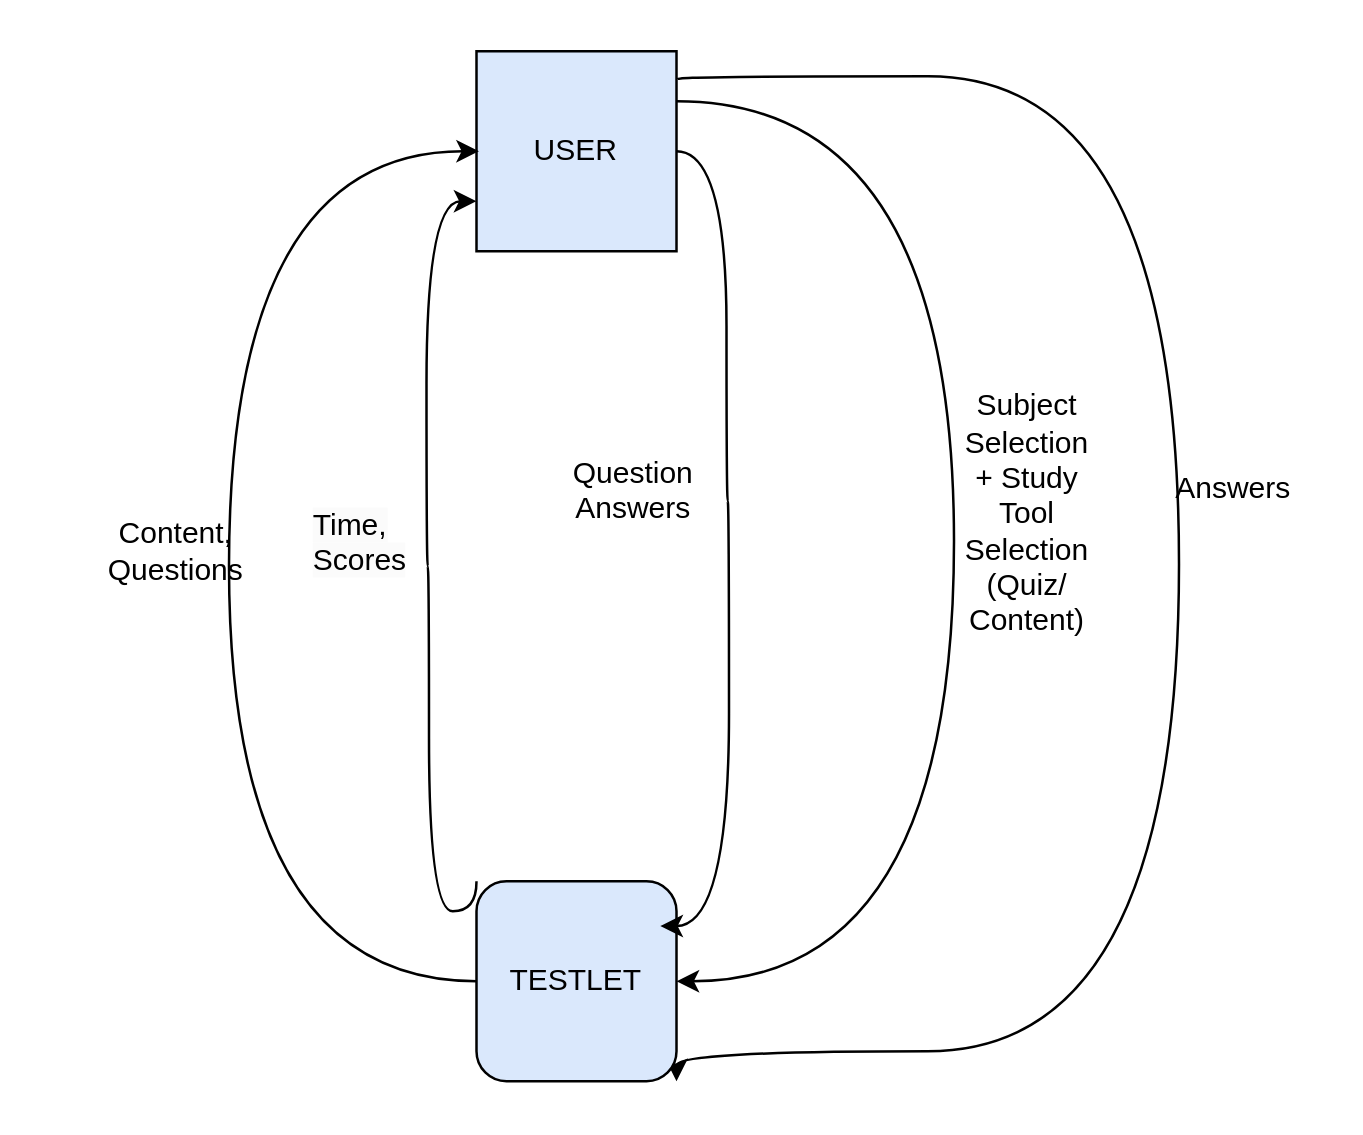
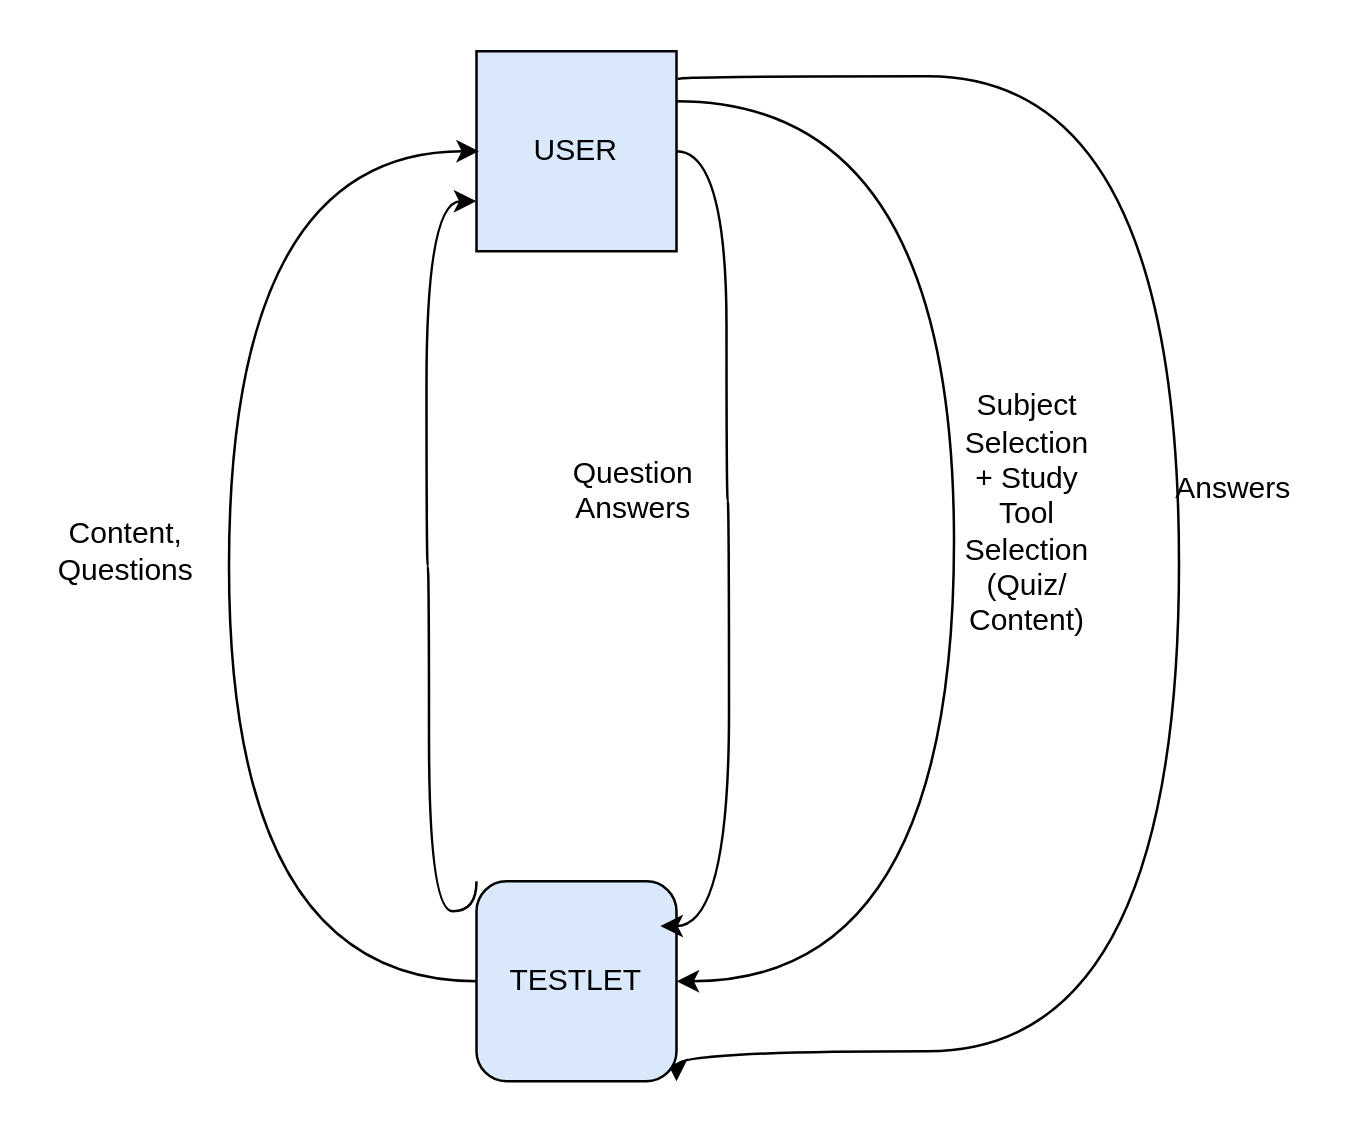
node "Time, Scores": removed
node "Content, Questions": moved (176, 551) -> (126, 551)
